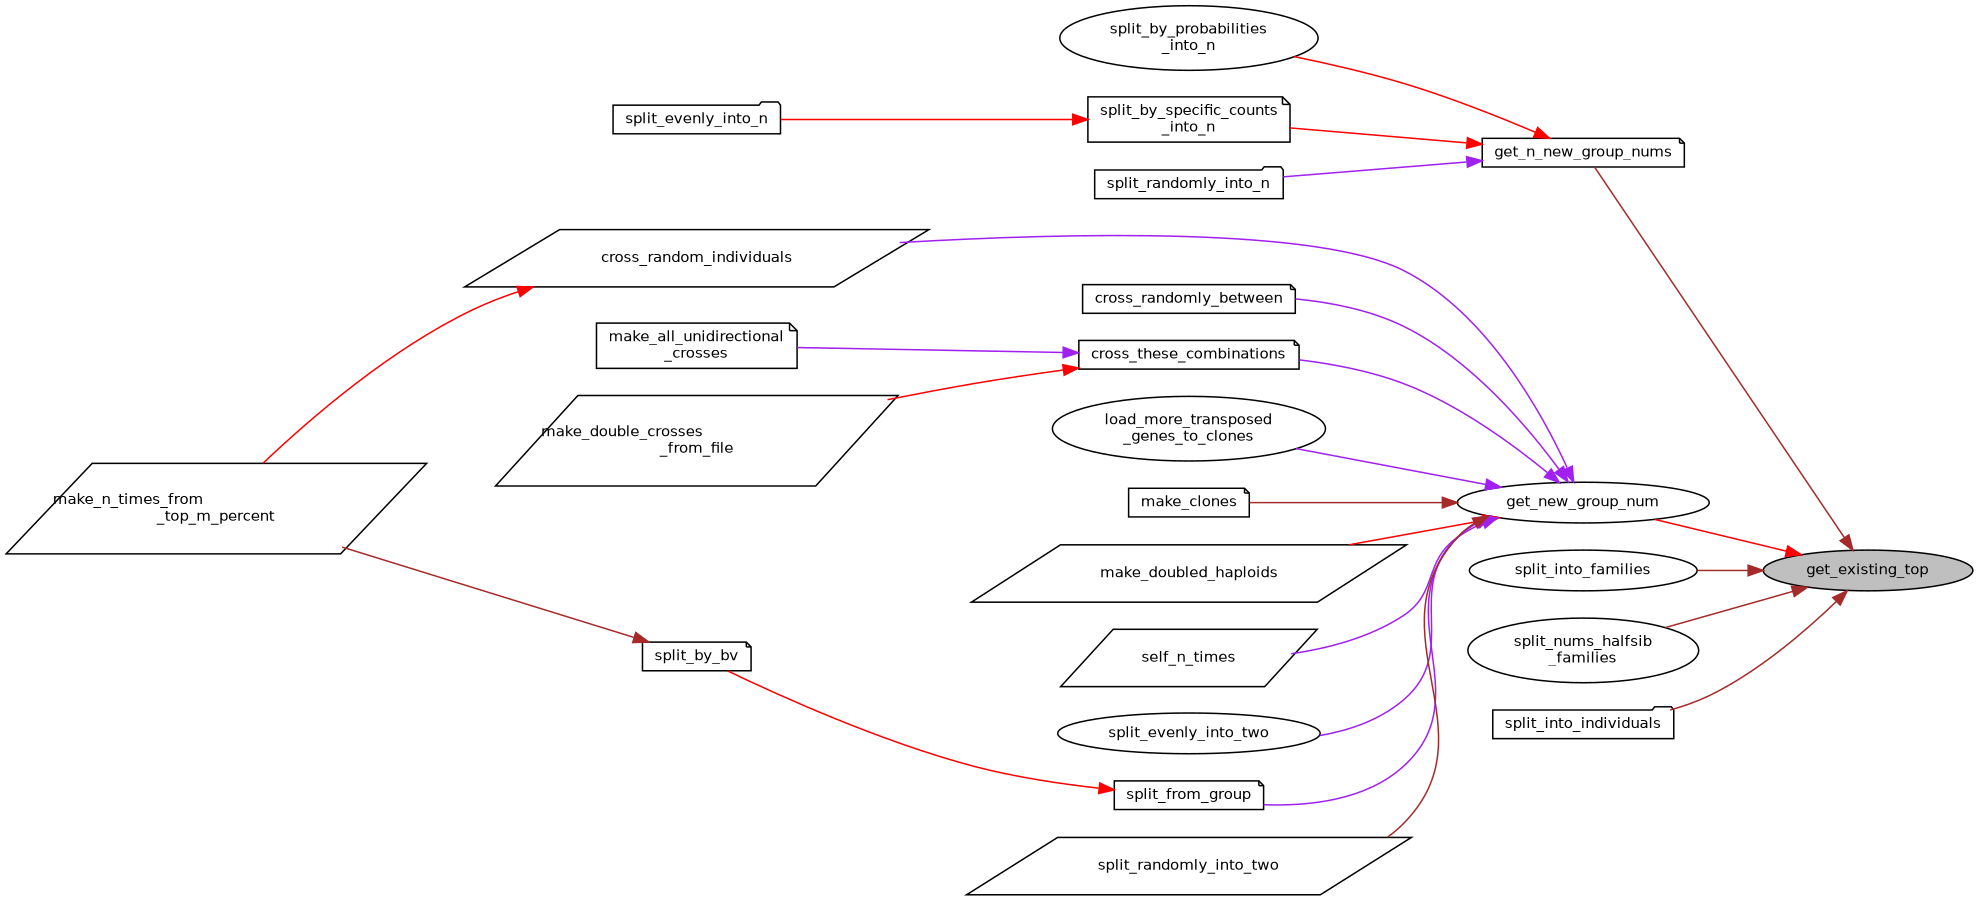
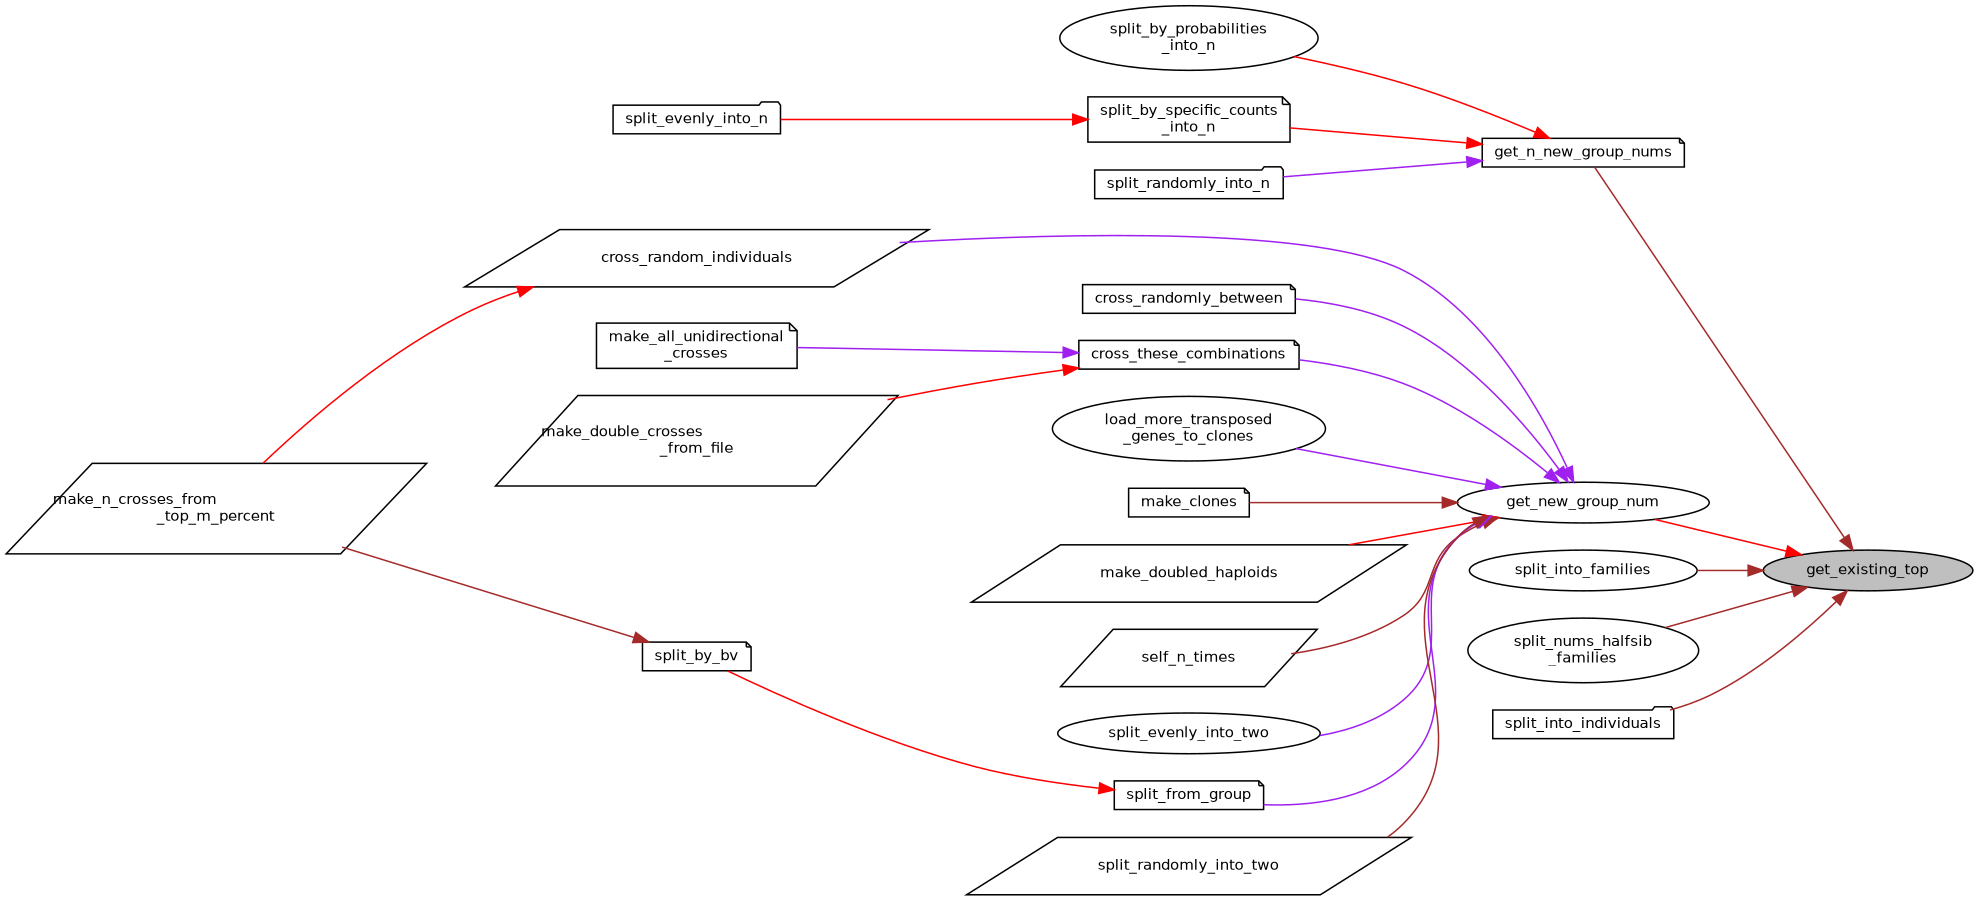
node "make_n_times_from _top_m_percent": label "make_n_times_from _top_m_percent" -> "make_n_crosses_from _top_m_percent"
edge "self_n_times" -> "get_new_group_num": color purple -> brown
